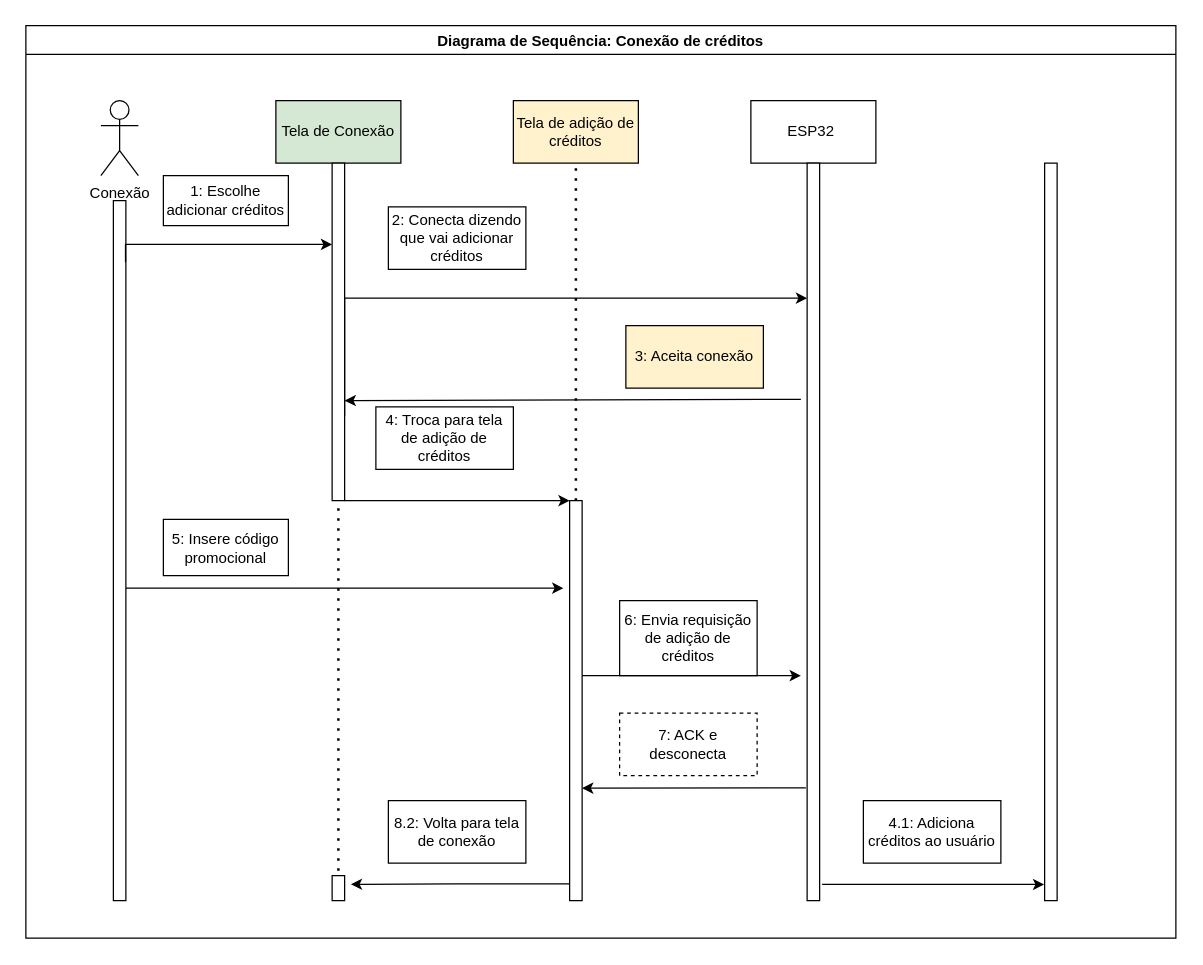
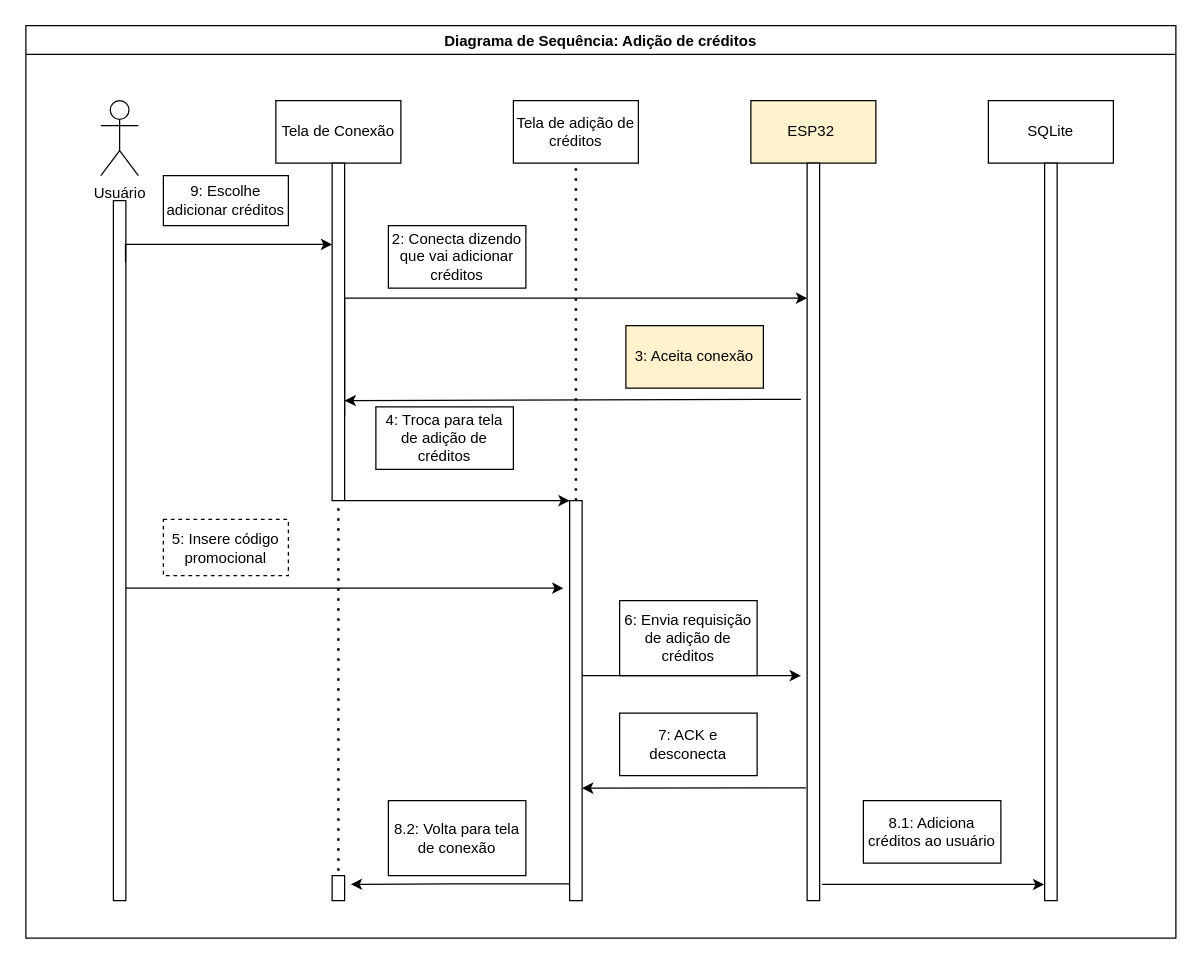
node "Diagrama de Sequência: Conexão de créditos": label "Diagrama de Sequência: Conexão de créditos" -> "Diagrama de Sequência: Adição de créditos"
node "Tela de Conexão": fillcolor #d5e8d4 -> #ffffff
node "Tela de adição de créditos": fillcolor #fff2cc -> #ffffff
node "ESP32": fillcolor #ffffff -> #fff2cc
node "SQLite": added
node "Conexão": label "Conexão" -> "Usuário"
node "1: Escolhe adicionar créditos": label "1: Escolhe adicionar créditos" -> "9: Escolhe adicionar créditos"
node "2: Conecta dizendo que vai adicionar créditos": moved (457, 238) -> (457, 257)
node "5: Insere código promocional": style solid -> dashed
node "7: ACK e desconecta": style dashed -> solid
node "8.2: Volta para tela de conexão": size 138x63 -> 138x75
node "4.1: Adiciona créditos ao usuário": label "4.1: Adiciona créditos ao usuário" -> "8.1: Adiciona créditos ao usuário"
